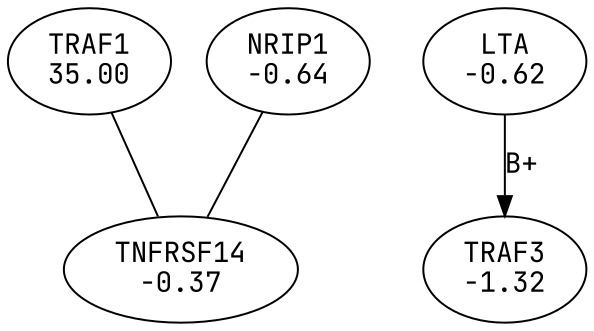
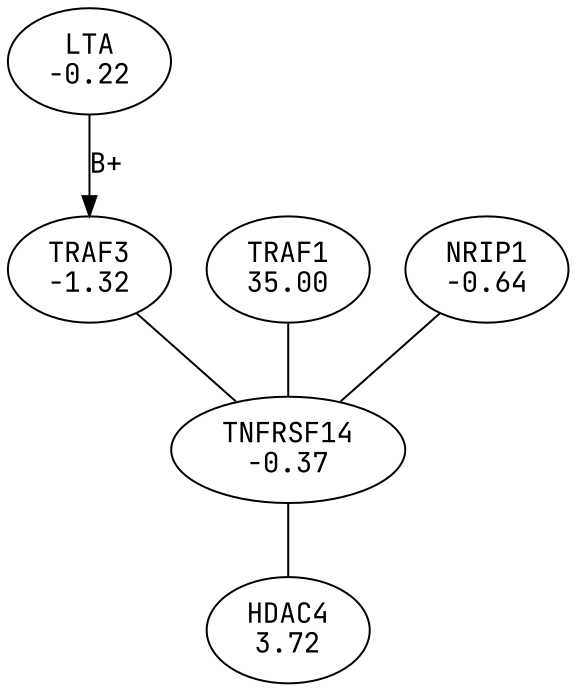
node "LTA -0.62": label "LTA -0.62" -> "LTA -0.22"
edge "TRAF3 -1.32" -- "TNFRSF14 -0.37": added
node "HDAC4 3.72": added
